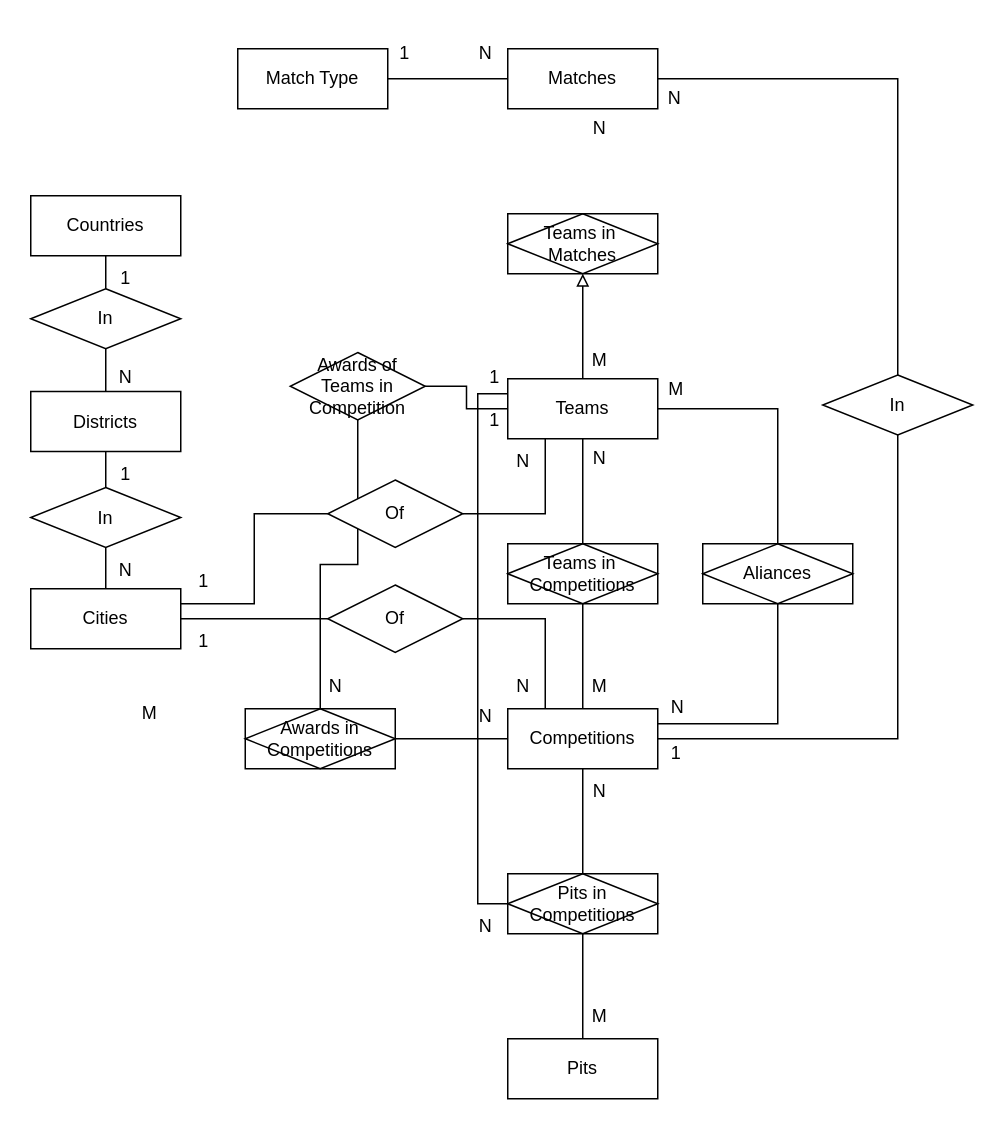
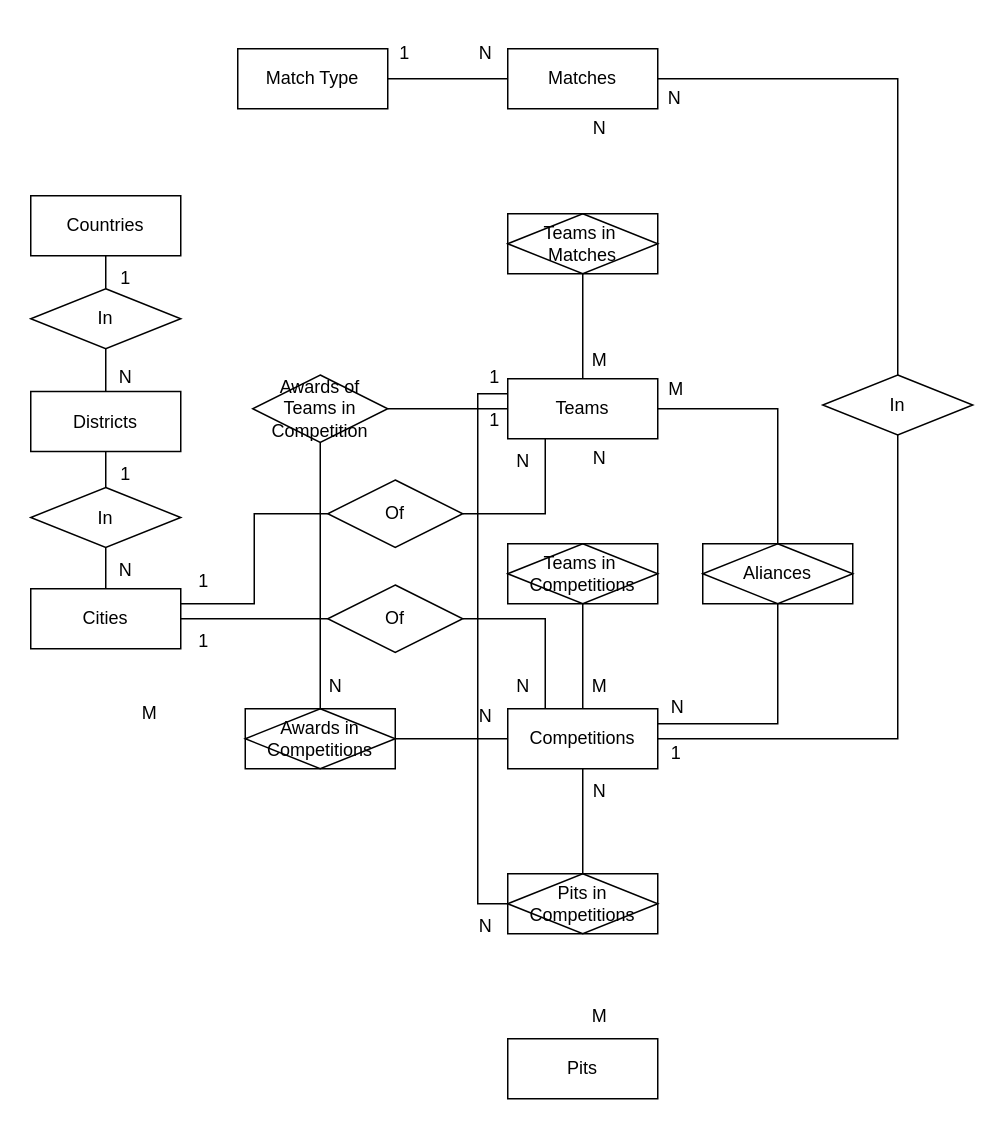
edge "Teams" -> "Teams in Matches": arrowhead block -> none
node "Awards of Teams in Competition": moved (358, 386) -> (320, 409)
edge "Teams" -- "Teams in Competitions": removed
edge "Pits in Competitions" -- "Pits": removed
